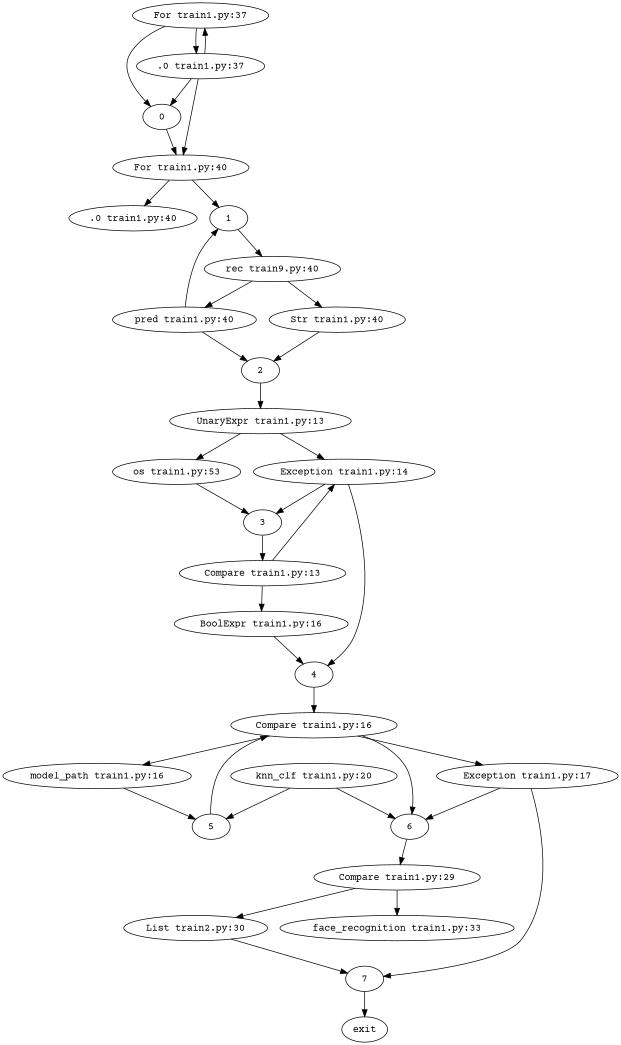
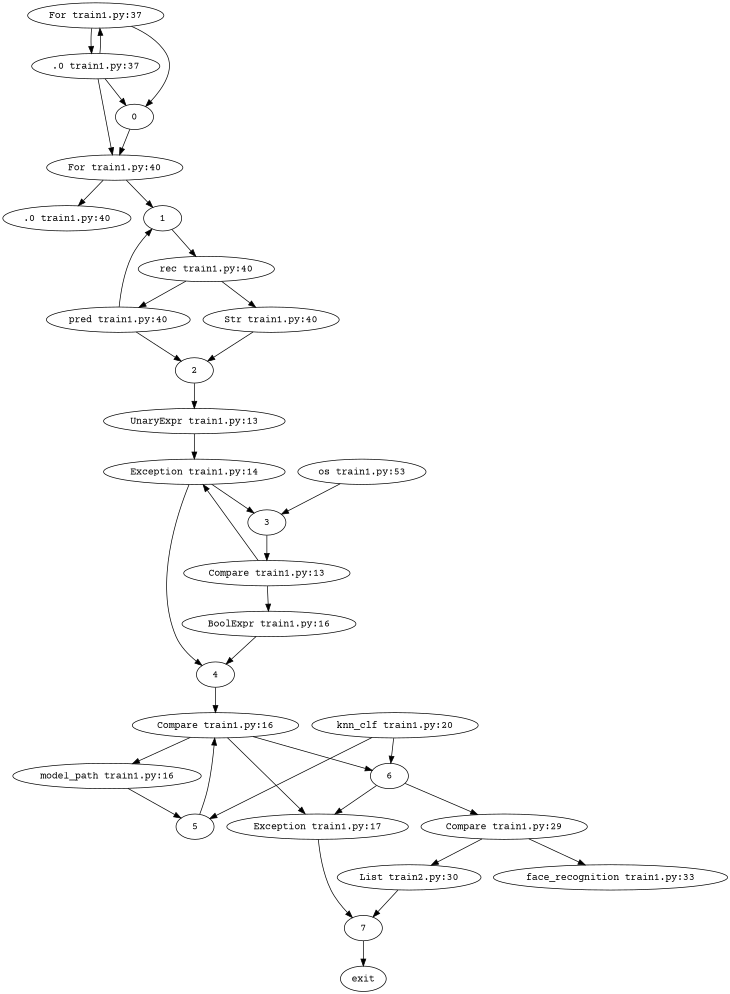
node "rec train9.py:40": label "rec train9.py:40" -> "rec train1.py:40"
edge "UnaryExpr train1.py:13" -> "os train1.py:53": removed
edge "Exception train1.py:17" -> "6": reversed
